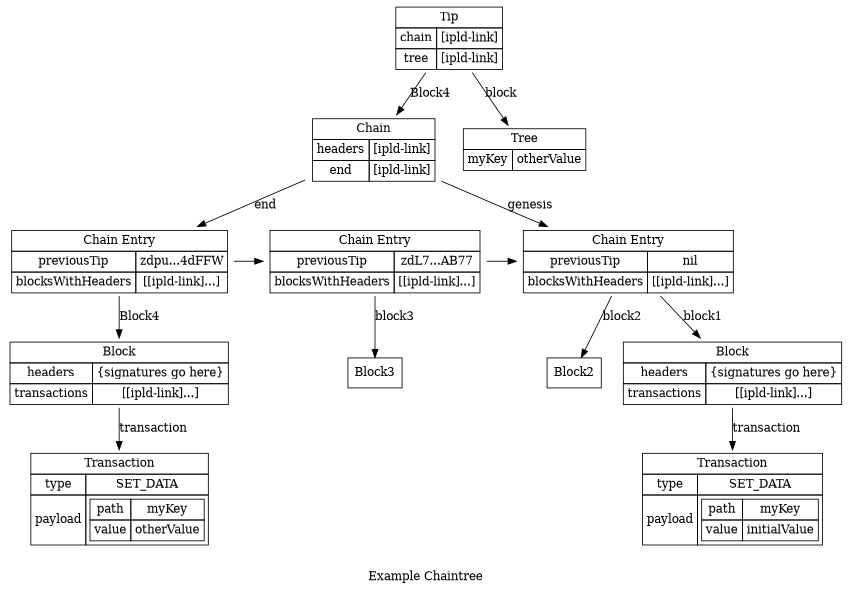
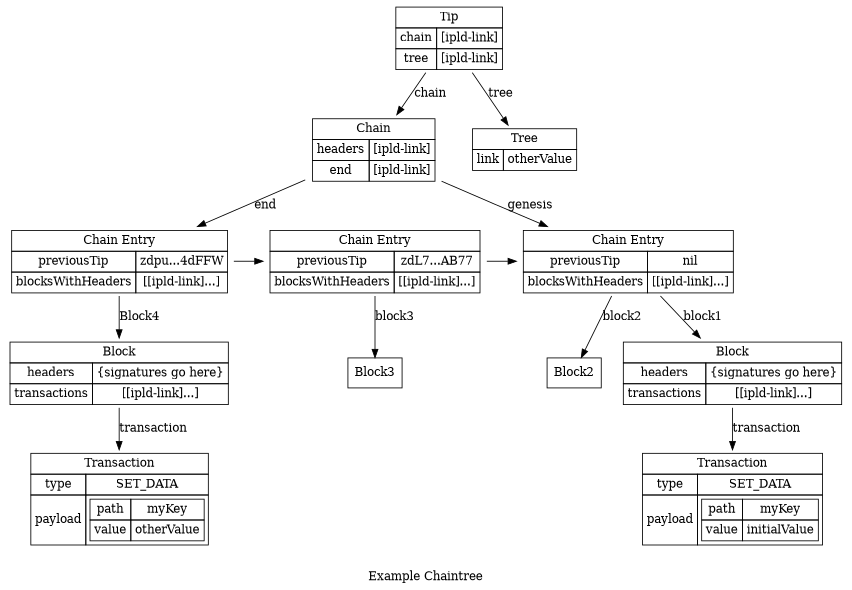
edge "Tip" -> "Chain": label "Block4" -> "chain"
edge "Tip" -> "Tree": label "block" -> "tree"
node "Tree": text "myKey" -> "link"
